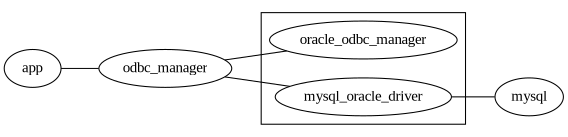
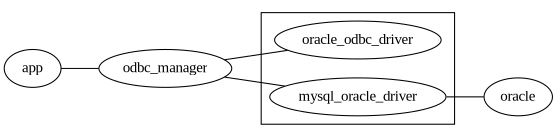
node "oracle_odbc_manager": label "oracle_odbc_manager" -> "oracle_odbc_driver"
node "mysql": label "mysql" -> "oracle"
